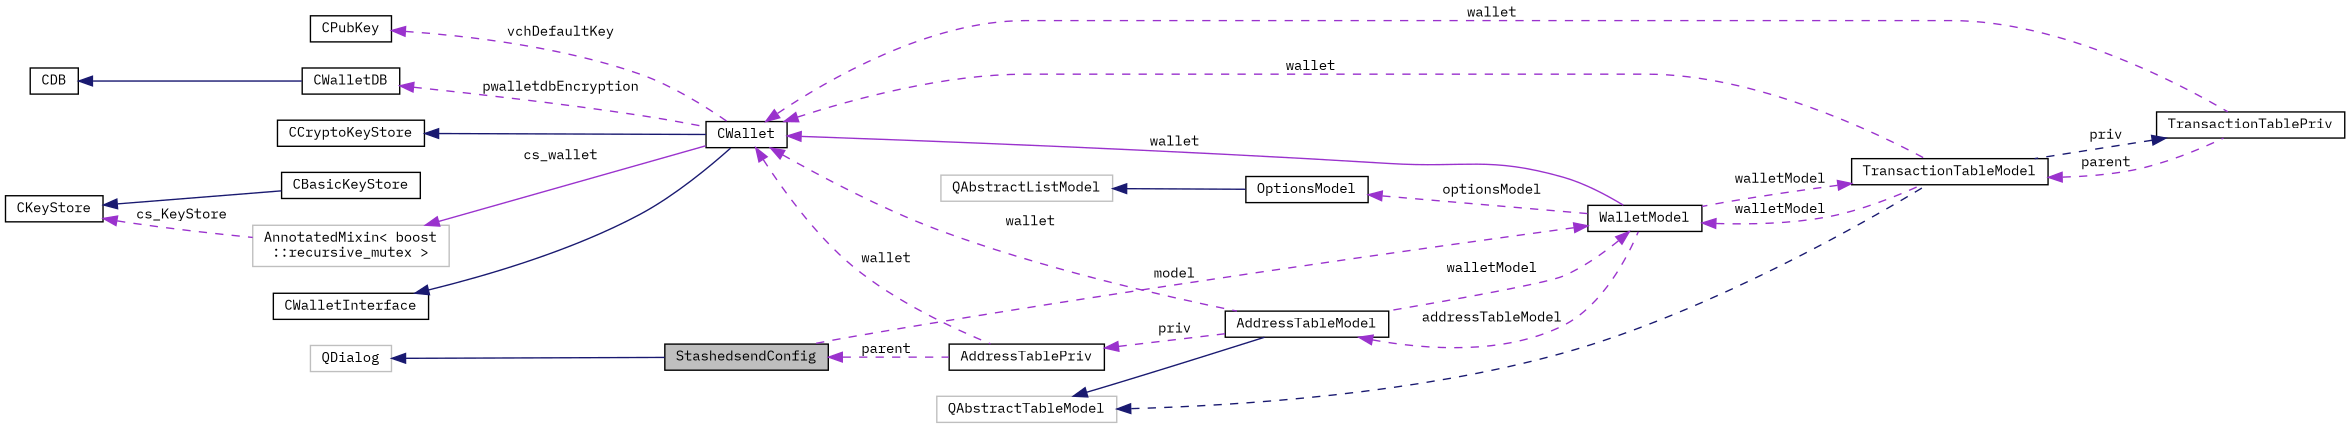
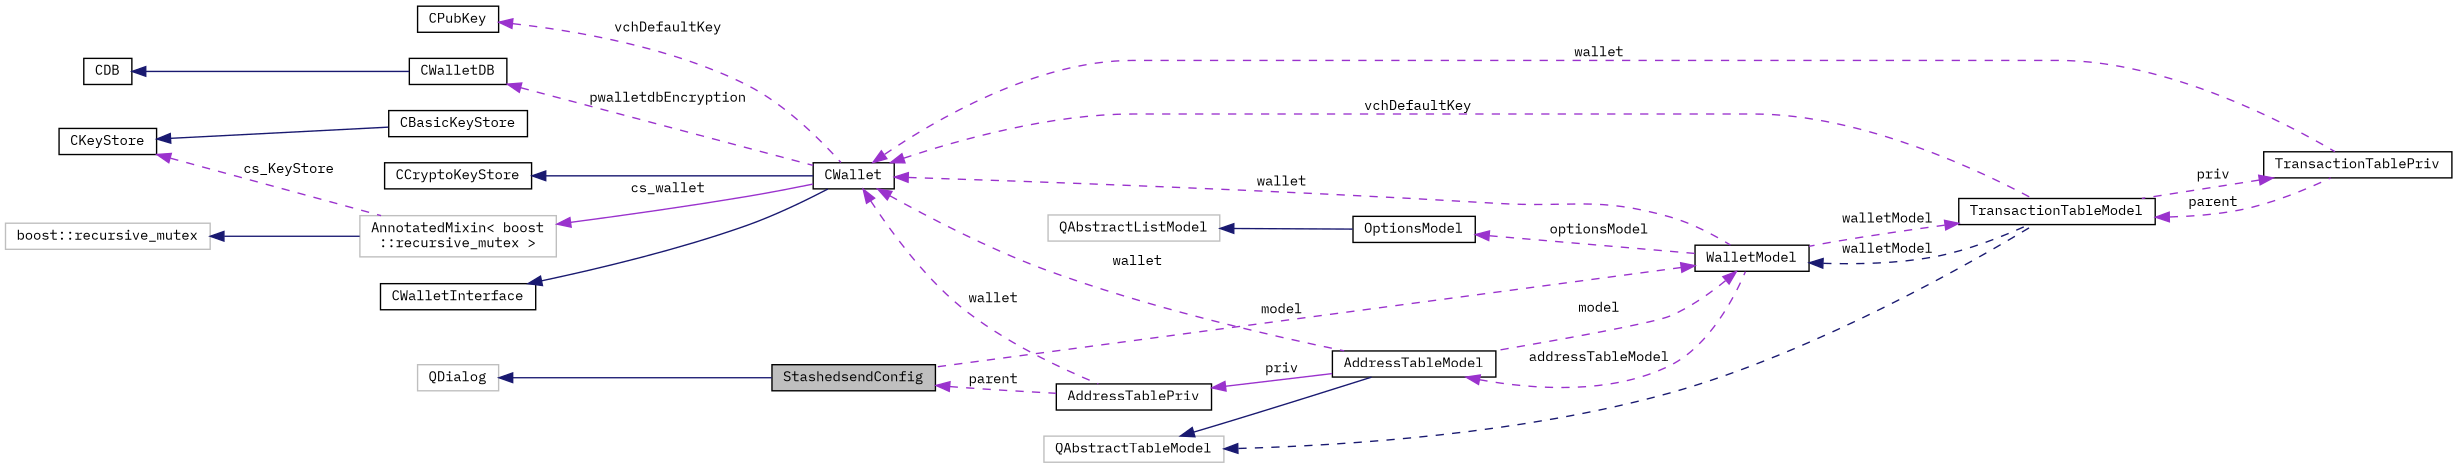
edge "TransactionTableModel" -> "CWallet": label " wallet" -> " vchDefaultKey"
edge "TransactionTableModel" -> "TransactionTablePriv": color midnightblue -> darkorchid3
edge "WalletModel" -> "CWallet": style solid -> dashed
edge "TransactionTableModel" -> "WalletModel": color darkorchid3 -> midnightblue
node "boost::recursive_mutex": added
edge "AddressTableModel" -> "WalletModel": label " walletModel" -> " model"
edge "AddressTableModel" -> "AddressTablePriv": style dashed -> solid
